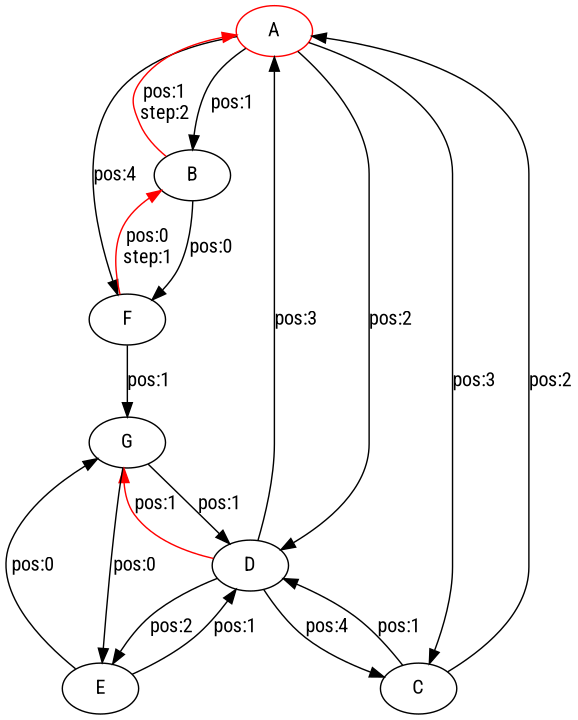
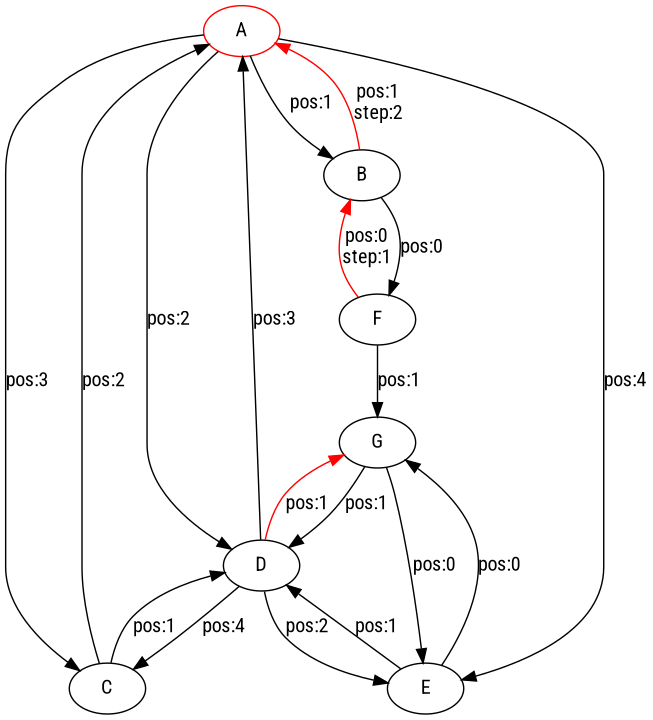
edge "A" -> "F": now "A" -> "E"
